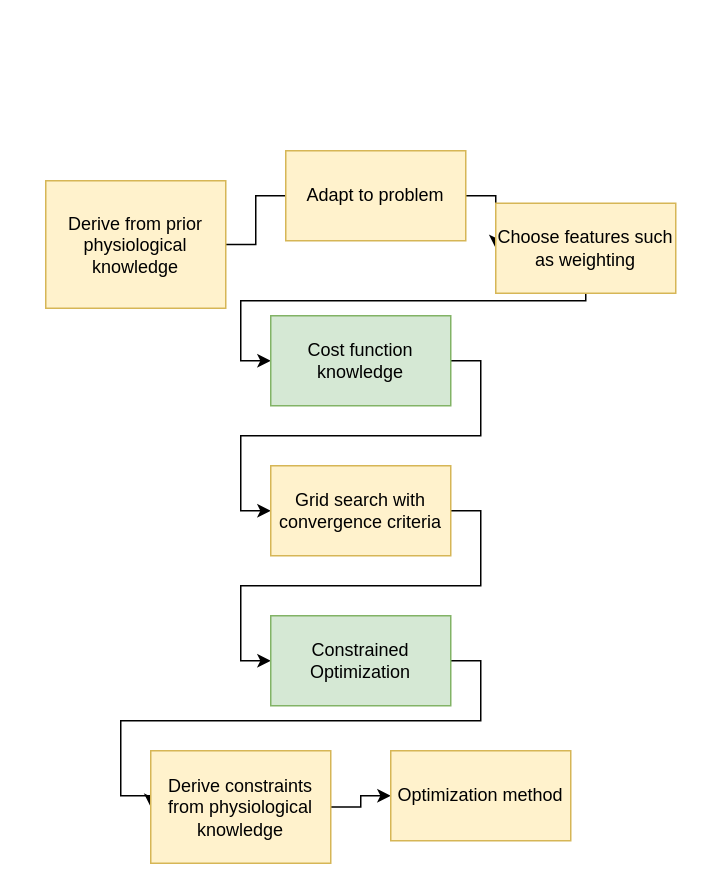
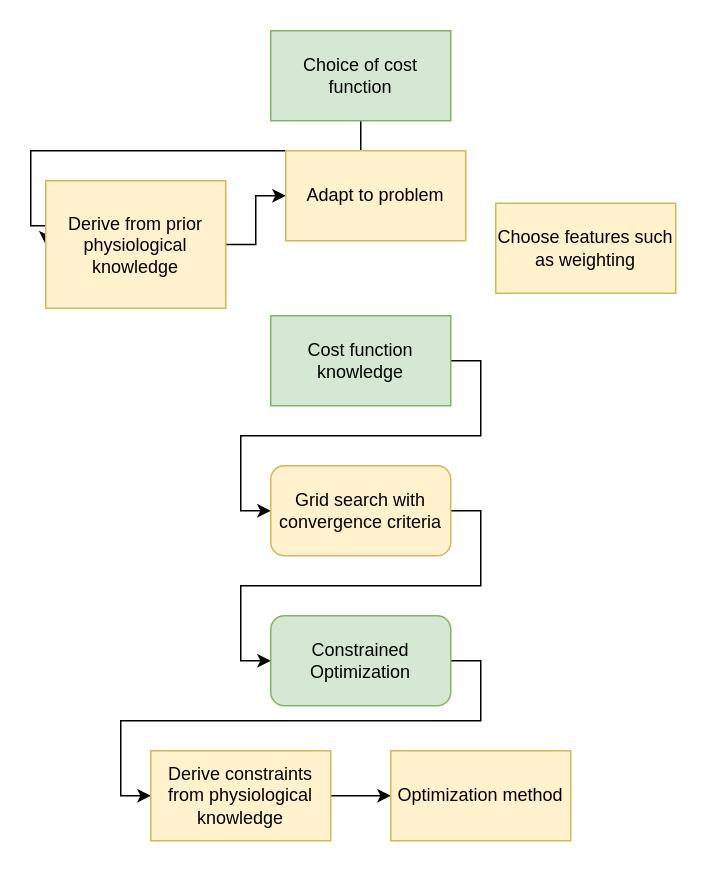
node "Choice of cost function": added
edge "Choice of cost function" -> "Derive from prior physiological knowledge": added
edge "Adapt to problem" -- "Derive from prior physiological knowledge": arrowhead none -> classic
edge "Adapt to problem" -> "Choose features such as weighting": removed
edge "Choose features such as weighting" -> "Cost function knowledge": removed
node "Grid search with convergence criteria": shape rectangle -> rounded rectangle
node "Constrained Optimization": shape rectangle -> rounded rectangle
node "Derive constraints from physiological knowledge": size 180x113 -> 180x90
